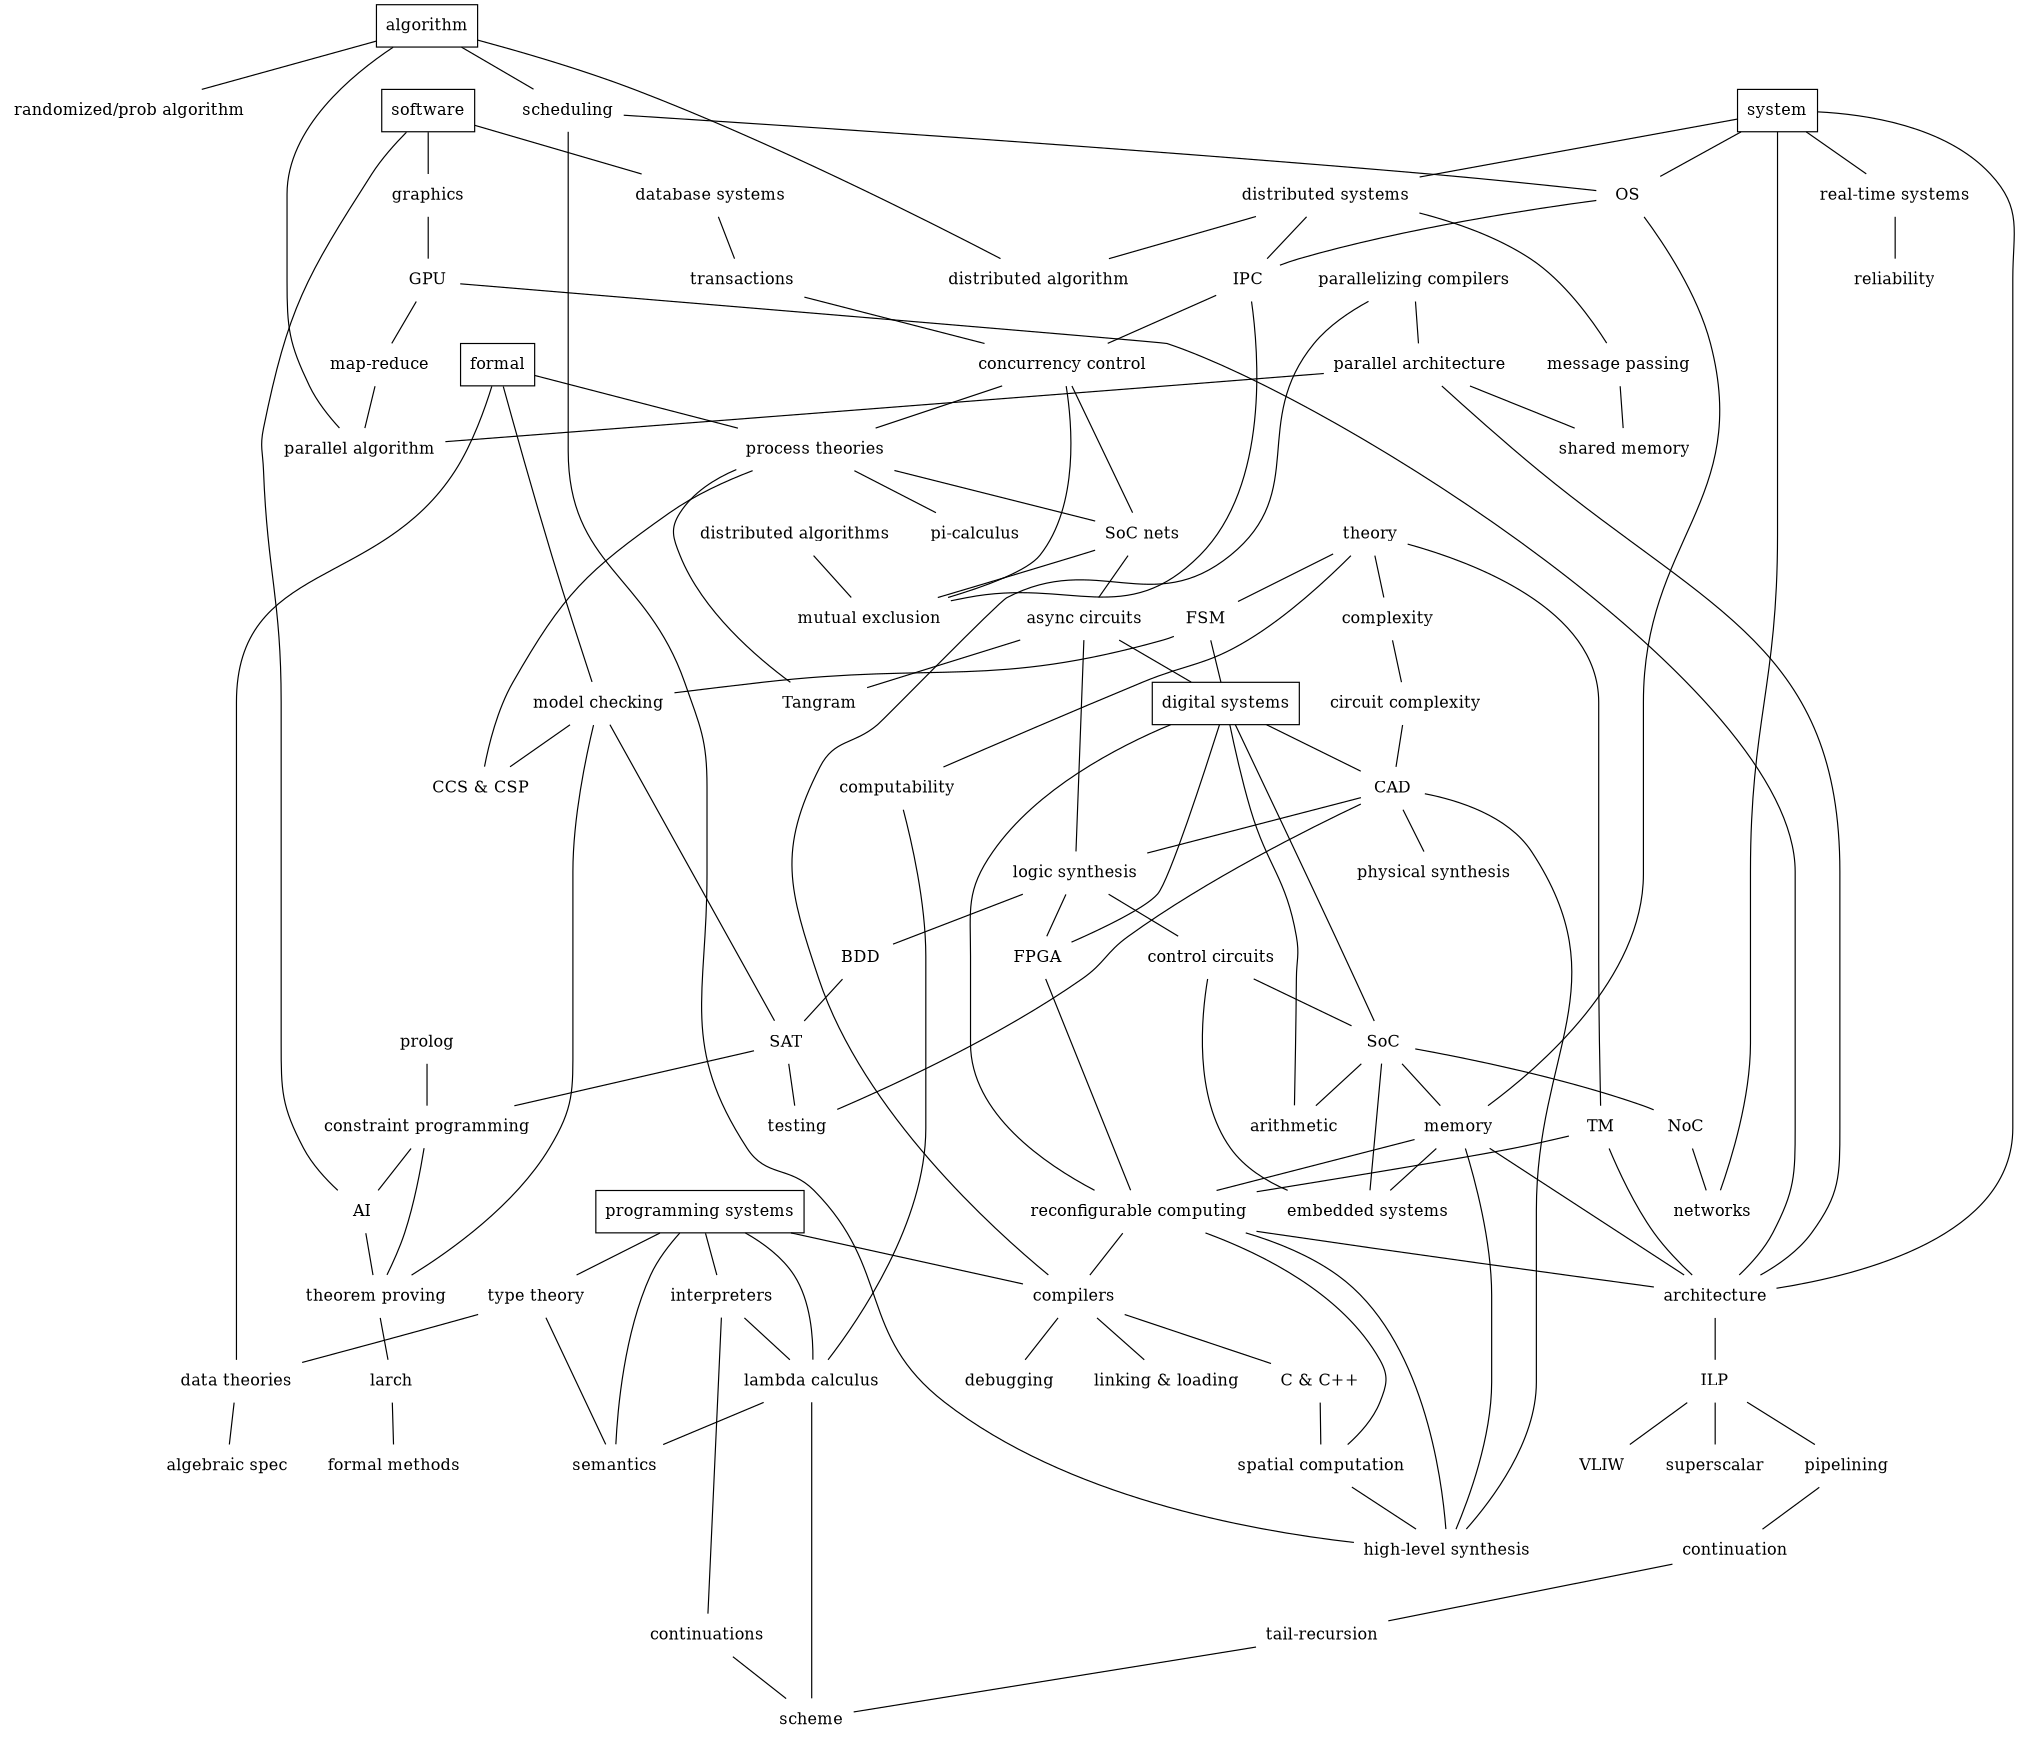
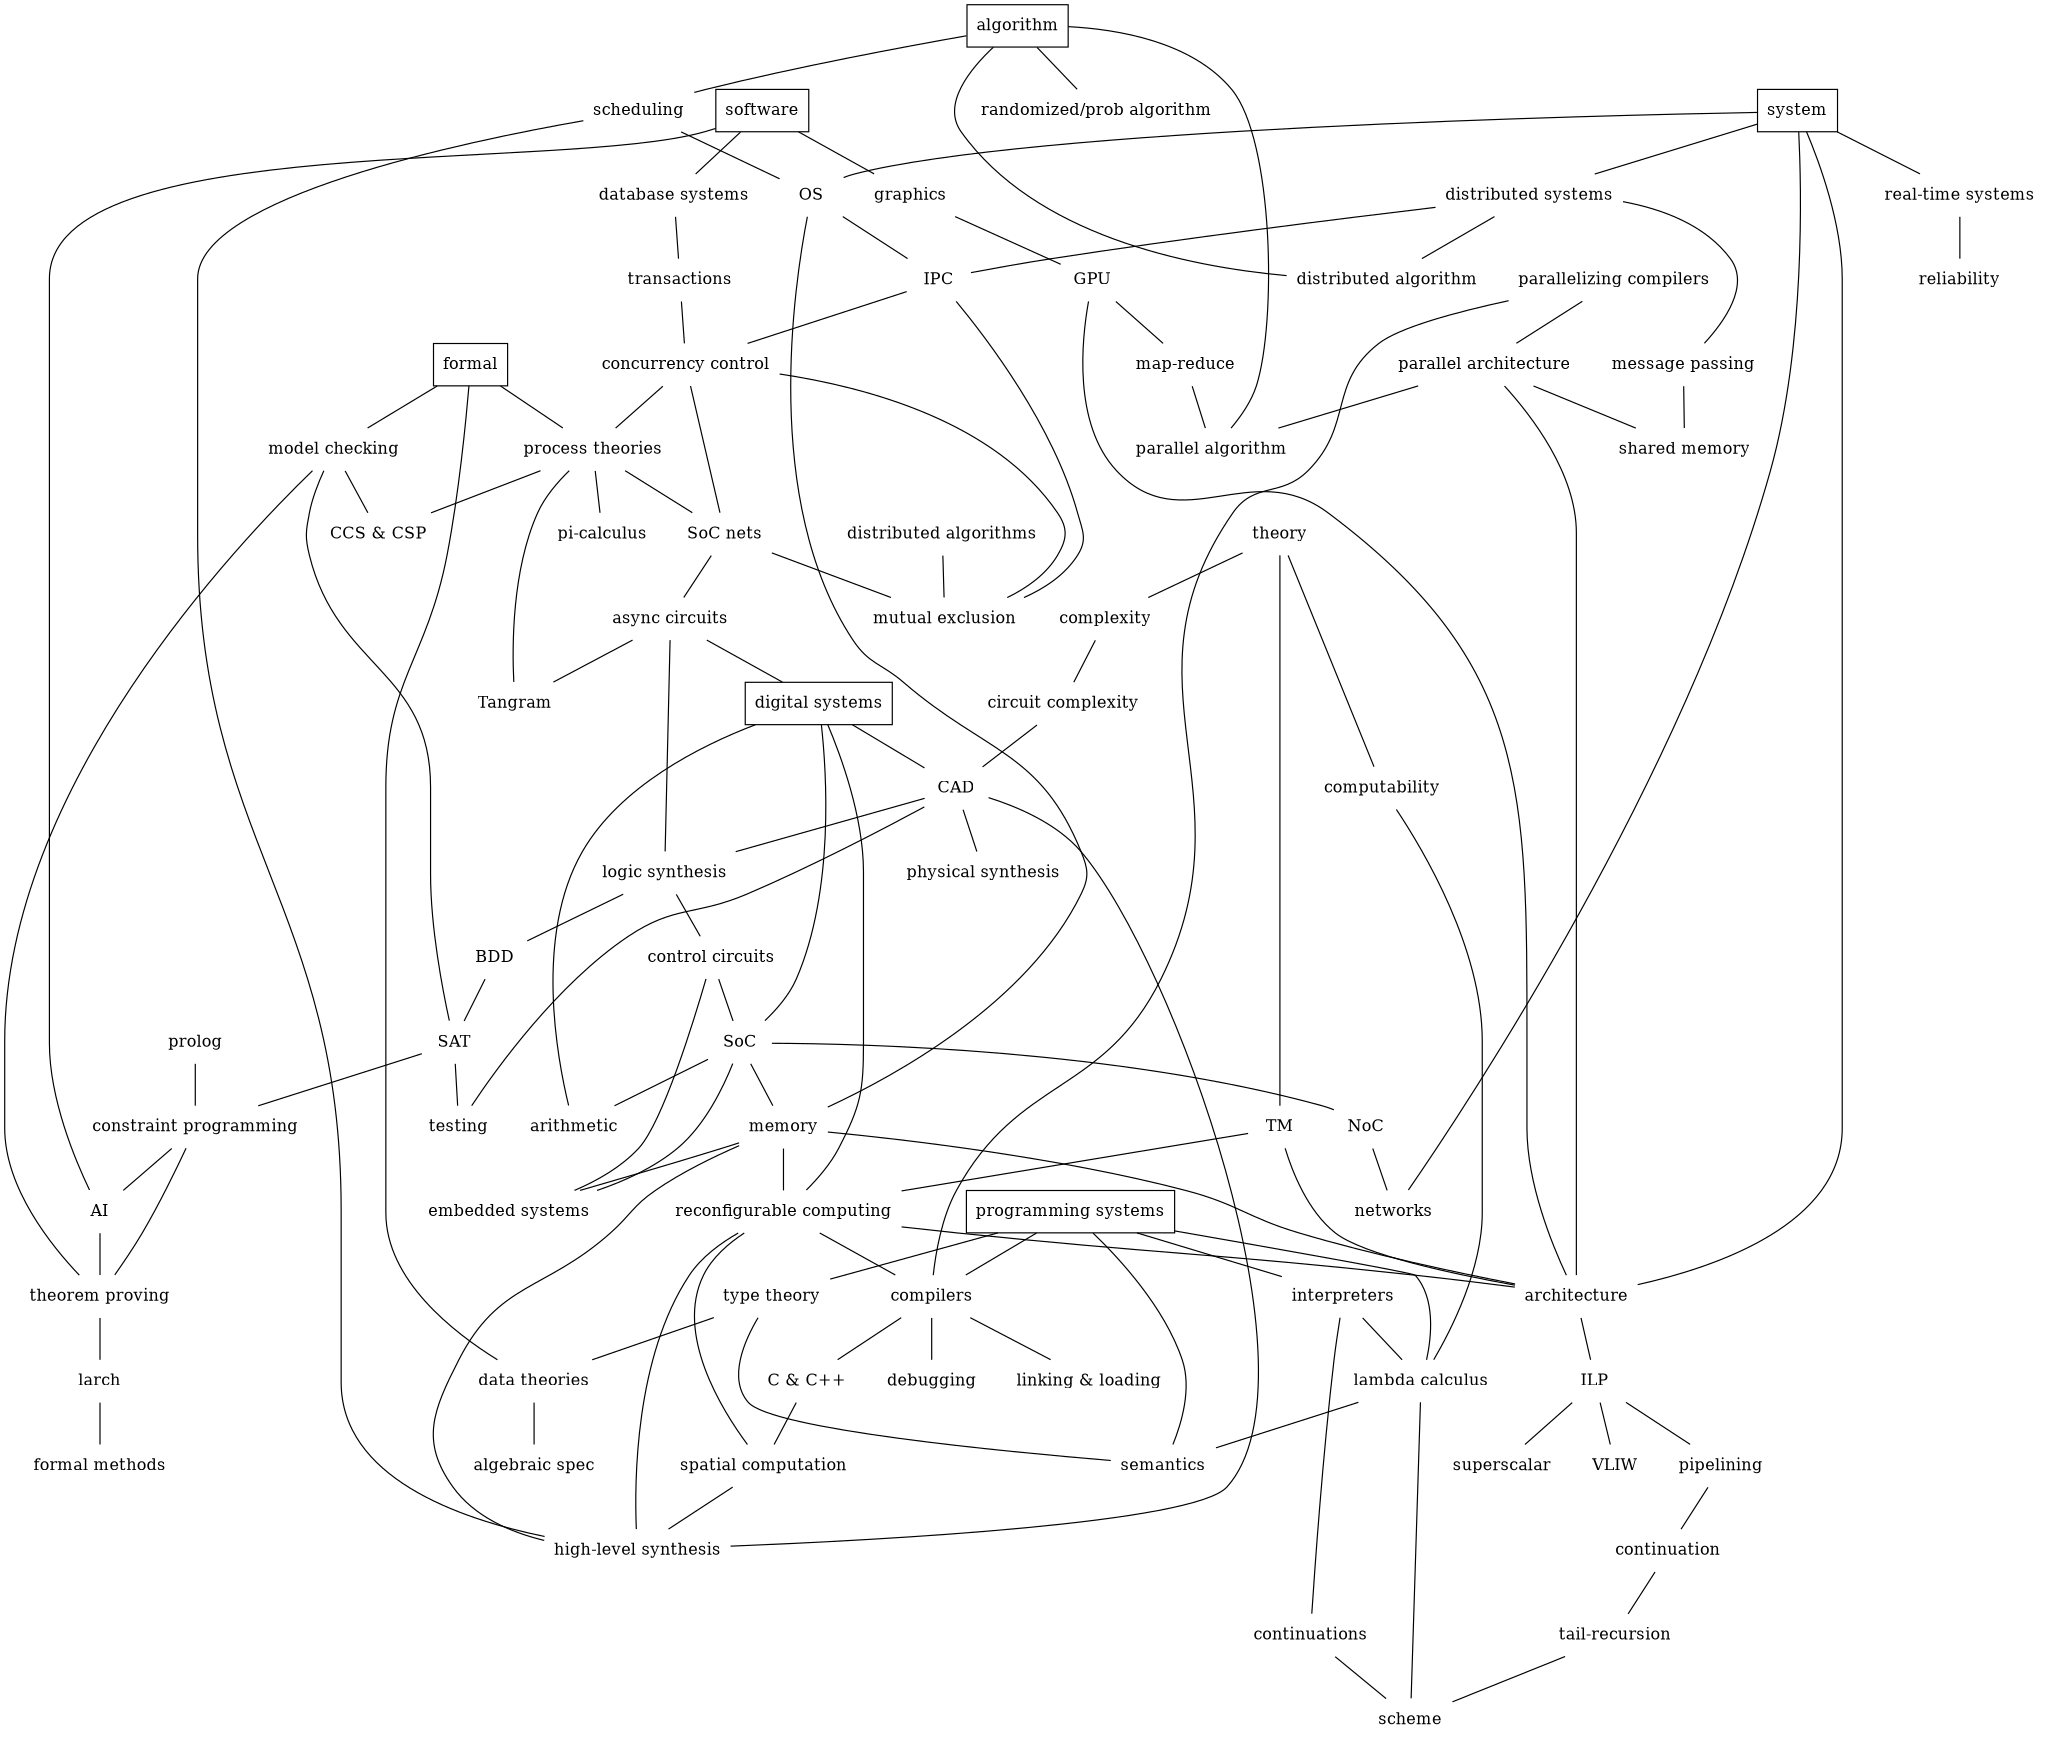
node "FSM": removed
node "FPGA": removed
